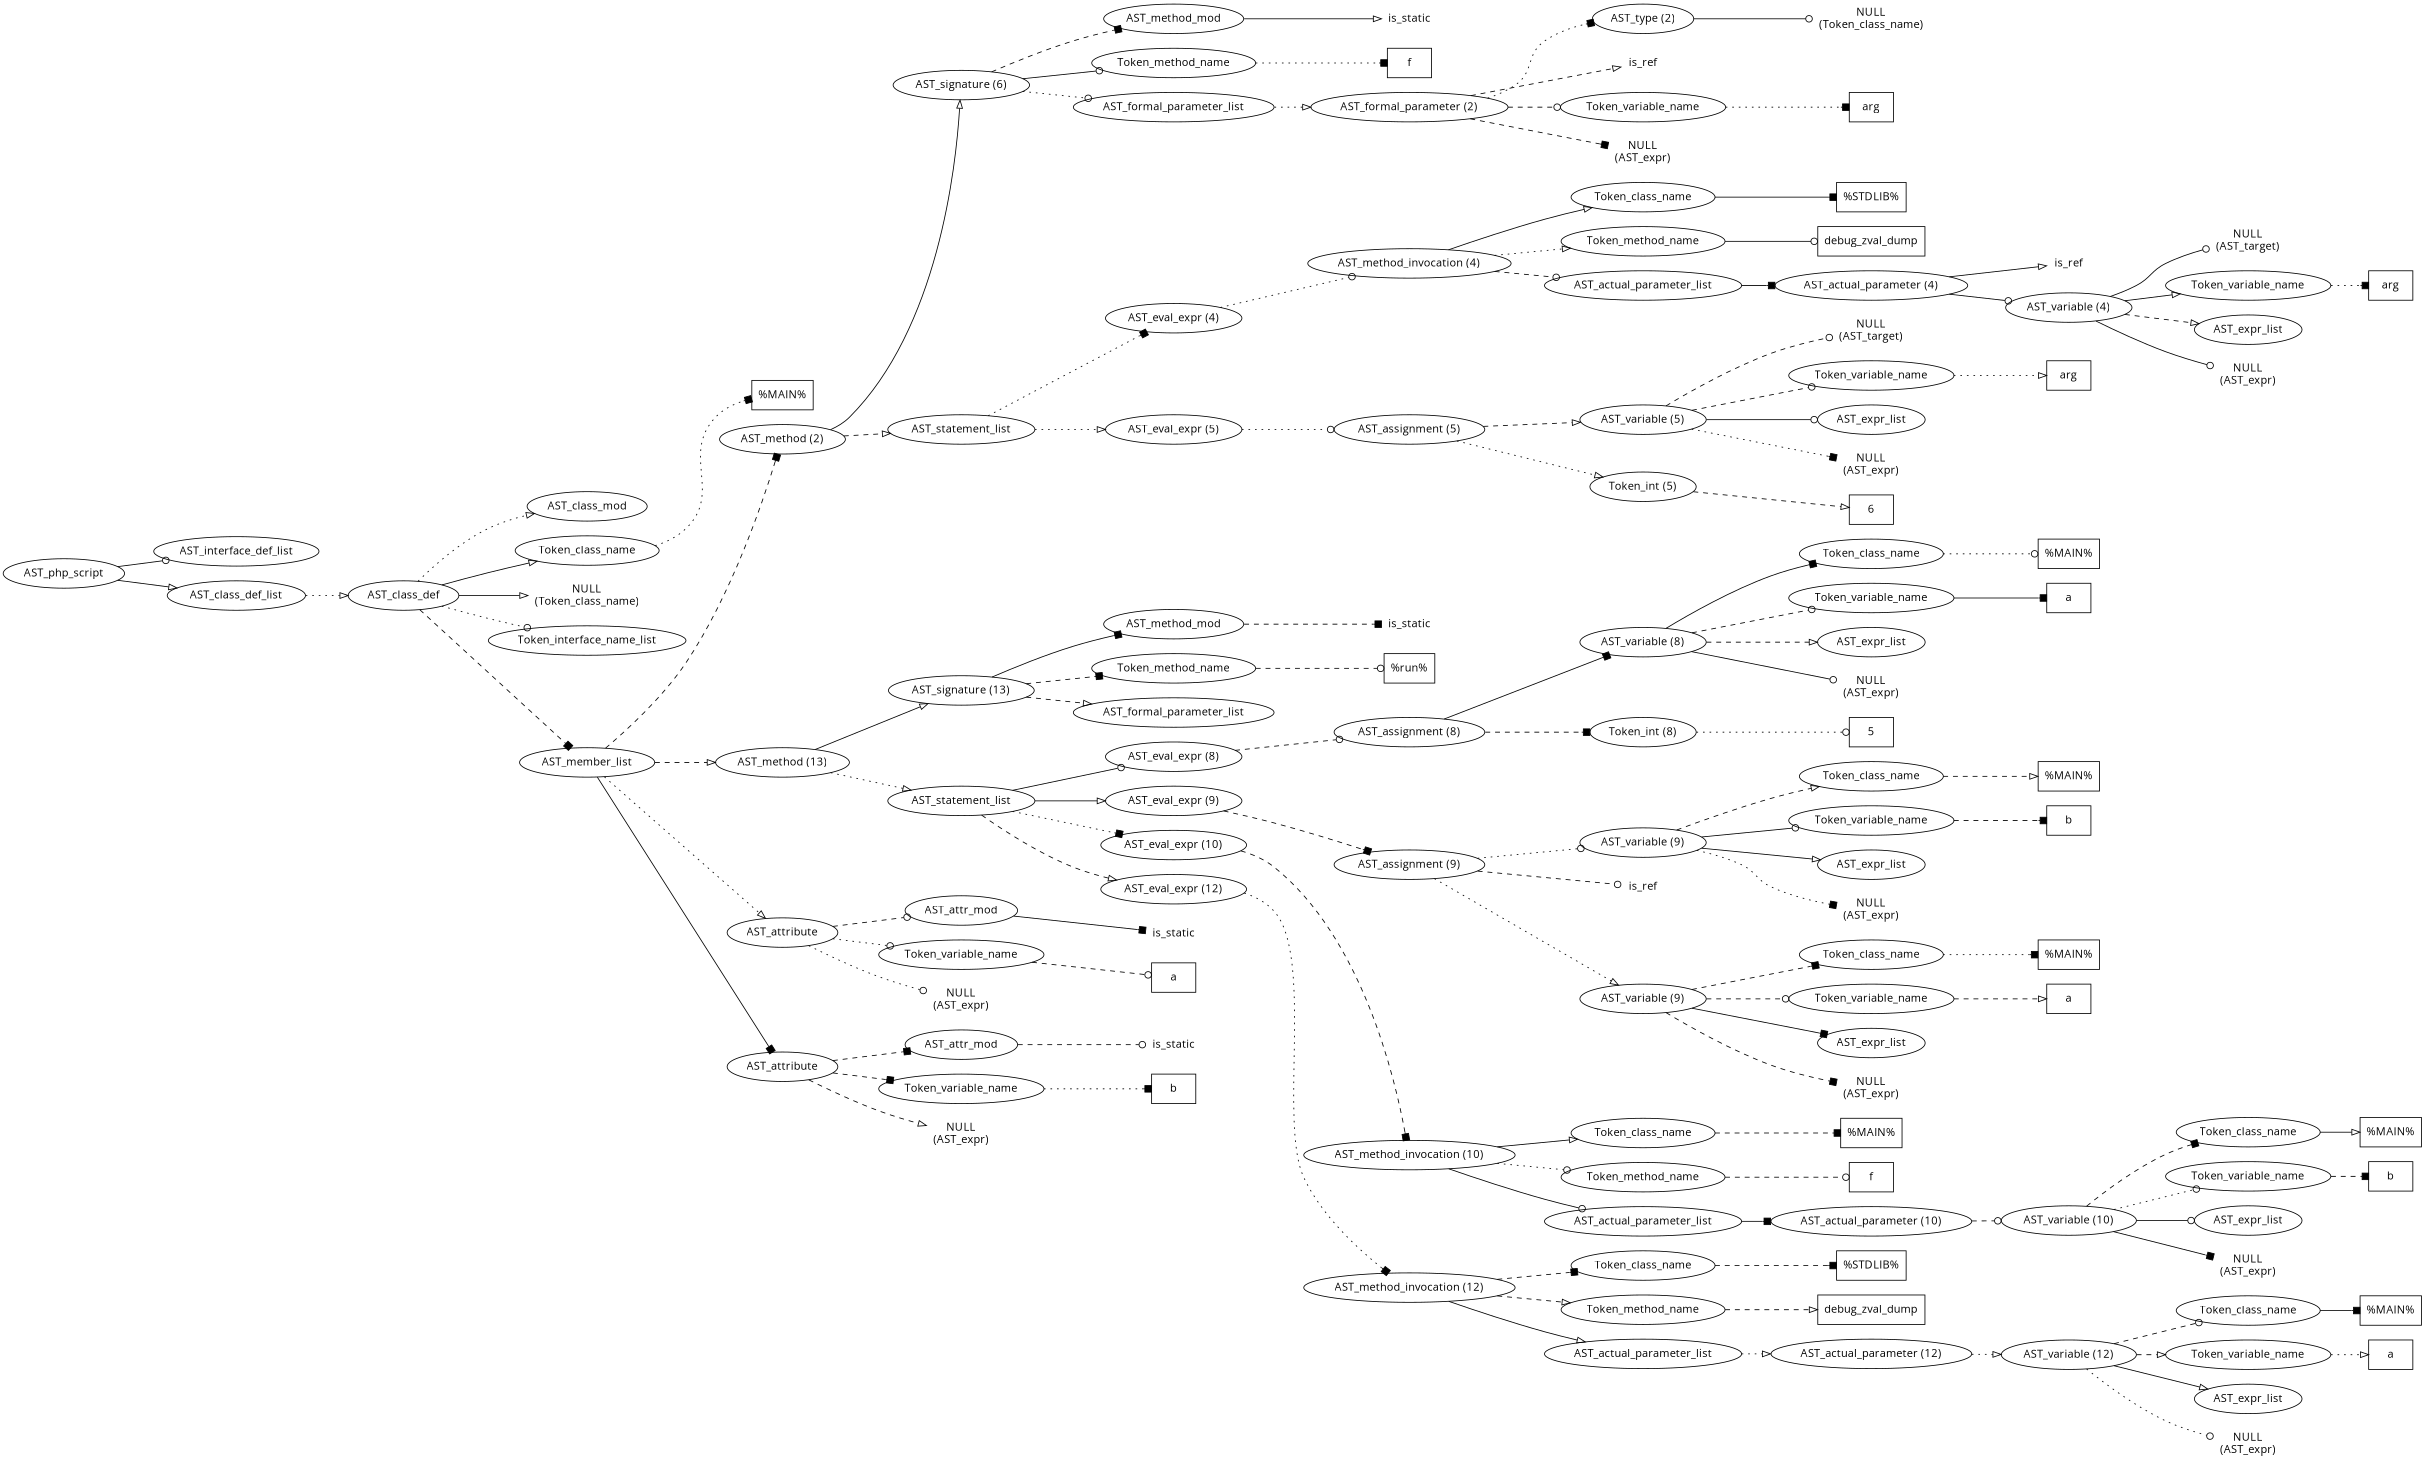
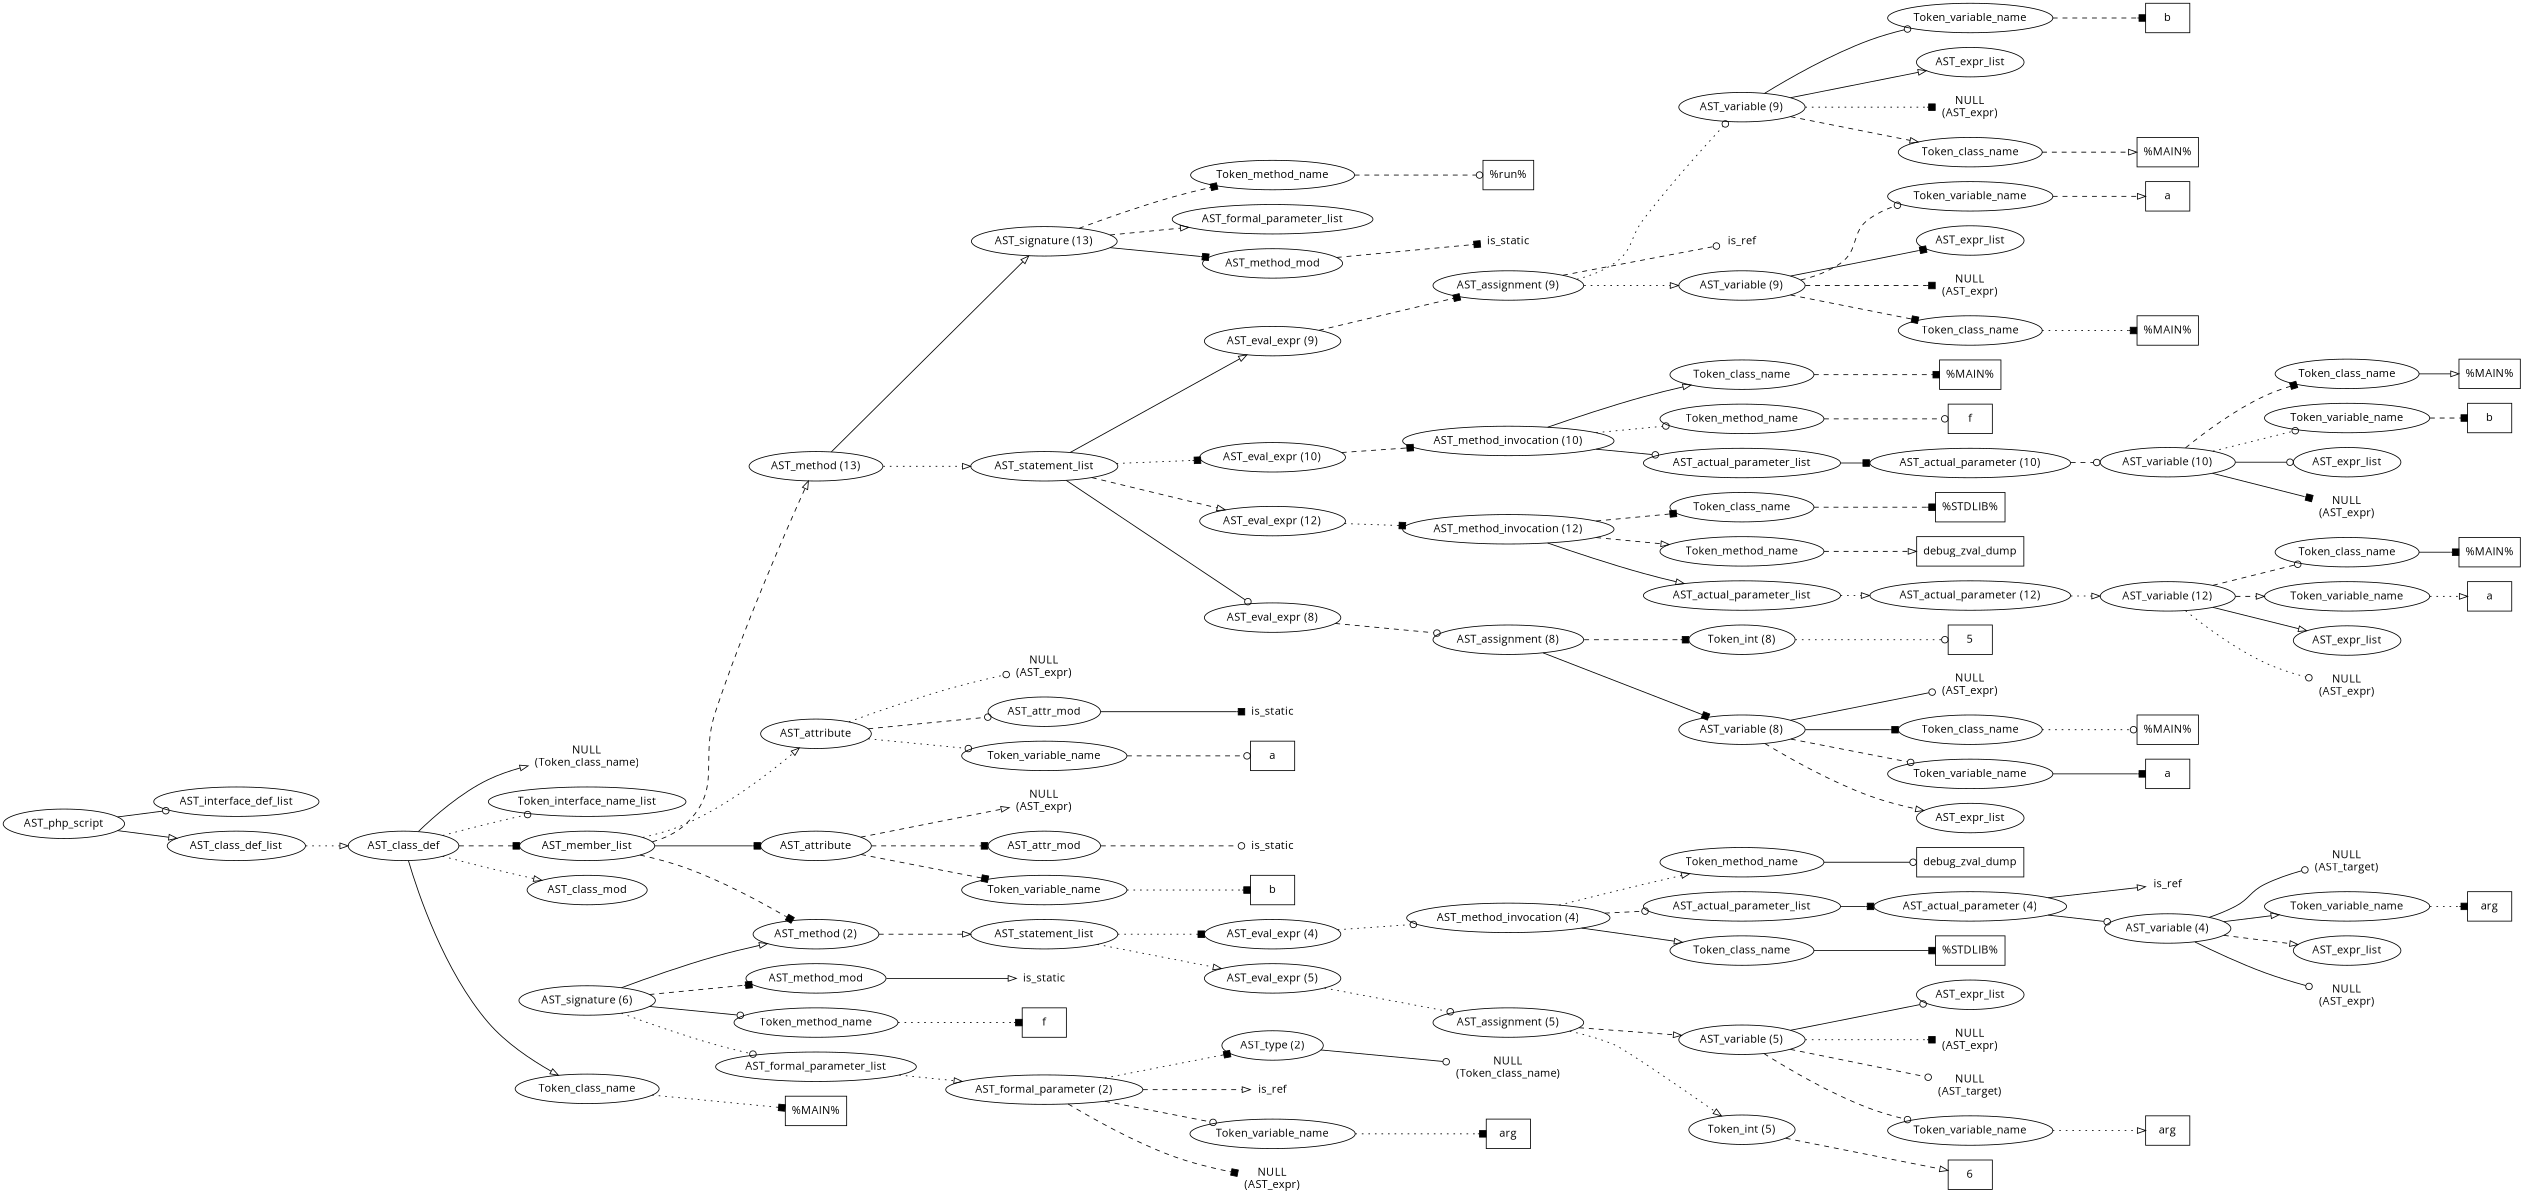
edge "AST_method (2)" -> "AST_signature (6)": reversed
